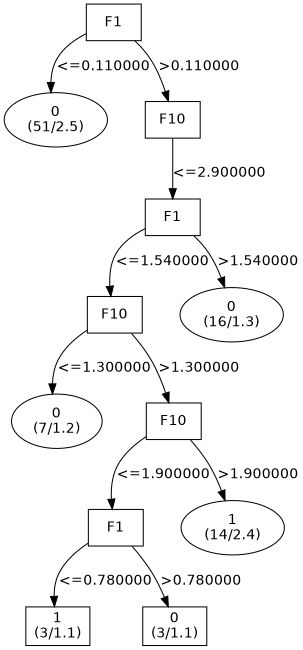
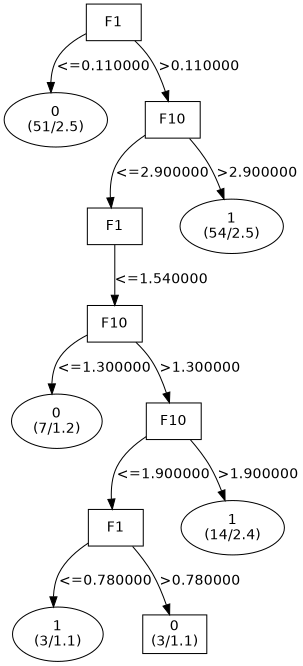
node "1 (54/2.5)": added
node "0 (16/1.3)": removed
node "1 (3/1.1)": shape box -> ellipse
